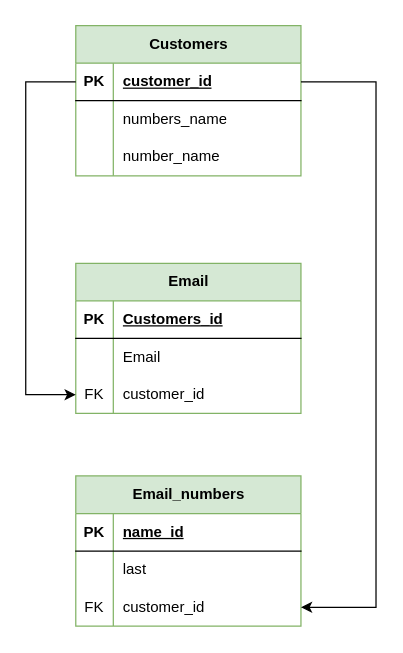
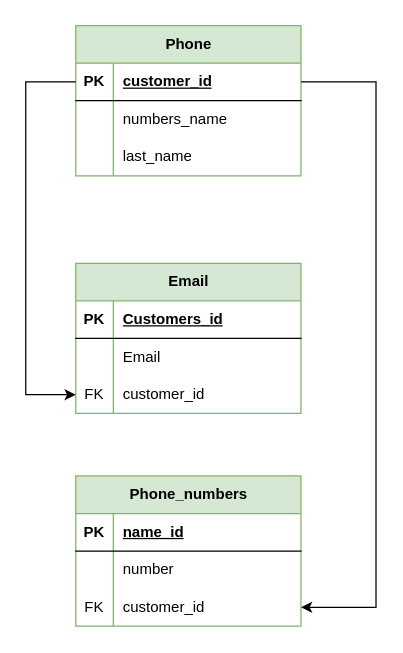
node "Customers": label "Customers" -> "Phone"
node "number_name": label "number_name" -> "last_name"
node "Email_numbers": label "Email_numbers" -> "Phone_numbers"
node "last": label "last" -> "number"
